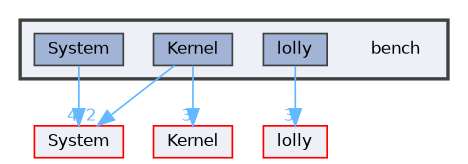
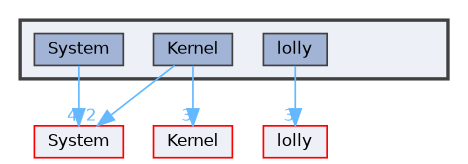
node "bench": removed
